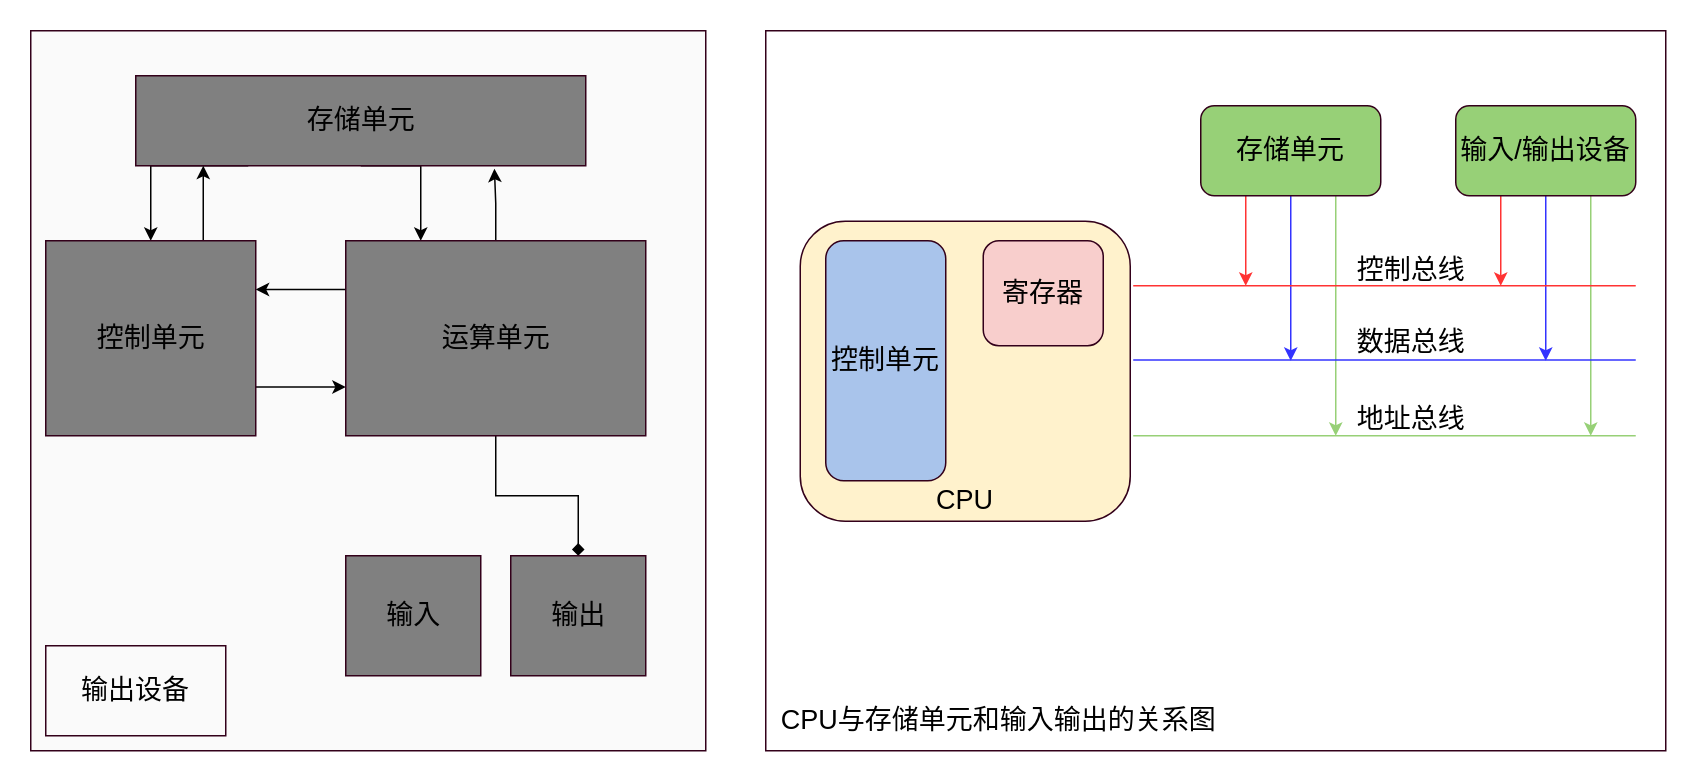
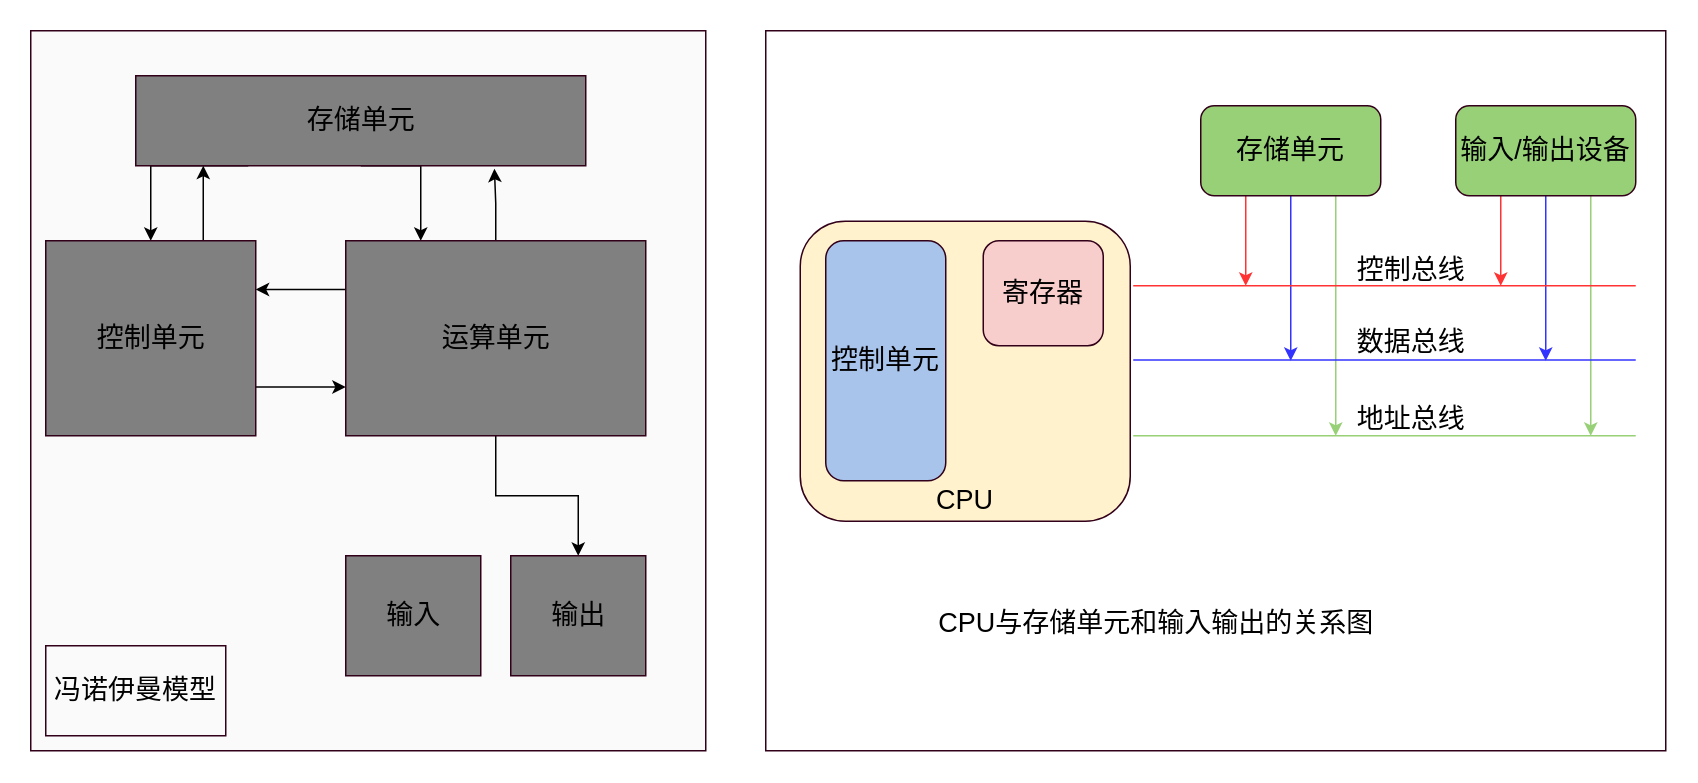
edge "运算单元" -> "输出": arrowhead diamond -> classic
node "输出设备": label "输出设备" -> "冯诺伊曼模型"
node "CPU与存储单元和输入输出的关系图": moved (998, 721) -> (1156, 623)
